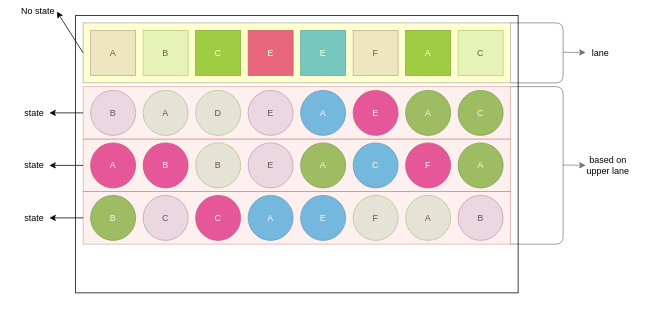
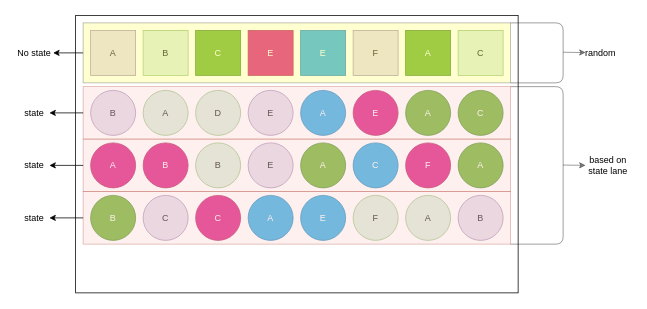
node "No state": moved (38, 12) -> (34, 53)
node "lane": label "lane" -> "random"
node "based on upper lane": label "based on upper lane" -> "based on state lane"
